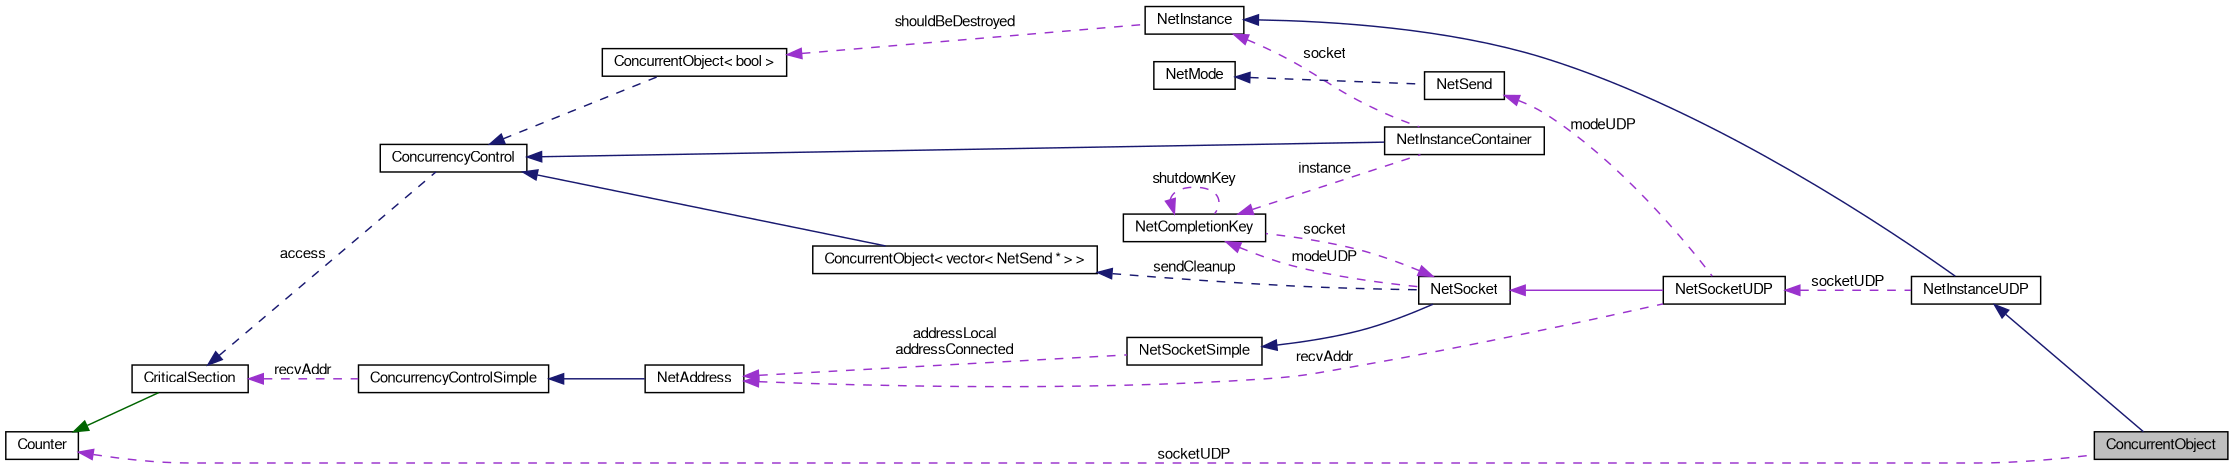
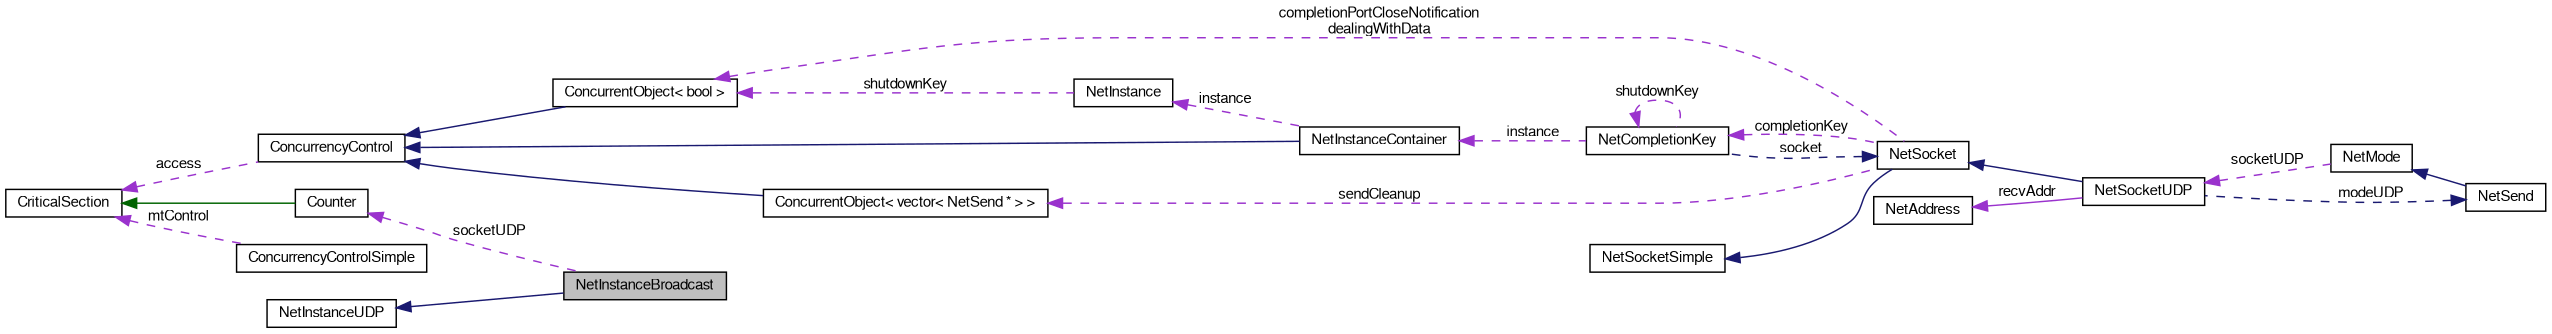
edge "NetInstance" -> "ConcurrentObject< bool >": label "shouldBeDestroyed" -> "shutdownKey"
edge "NetSocket" -> "ConcurrentObject< bool >": added, label "completionPortCloseNotification dealingWithData"
edge "NetInstanceContainer" -> "NetInstance": label "socket" -> "instance"
edge "NetSend" -> "NetMode": style dashed -> solid
edge "NetInstanceUDP" -> "NetInstance": removed
edge "ConcurrentObject< bool >" -> "ConcurrencyControl": style dashed -> solid
edge "NetSocketUDP" -> "NetSend": color darkorchid3 -> midnightblue
edge "NetInstanceContainer" -> "NetCompletionKey": reversed
edge "NetCompletionKey" -> "NetSocket": color darkorchid3 -> midnightblue
edge "NetSocket" -> "NetCompletionKey": label "modeUDP" -> "completionKey"
edge "ConcurrencyControl" -> "CriticalSection": color midnightblue -> darkorchid3
edge "NetSocket" -> "ConcurrentObject< vector< NetSend * > >": color midnightblue -> darkorchid3
edge "NetSocketUDP" -> "NetSocket": color darkorchid3 -> midnightblue
edge "NetInstanceUDP" -> "NetSocketUDP": now "NetMode" -> "NetSocketUDP"
edge "NetSocketSimple" -> "NetAddress": removed, label "addressLocal addressConnected"
edge "ConcurrencyControlSimple" -> "CriticalSection": label "recvAddr" -> "mtControl"
edge "NetAddress" -> "ConcurrencyControlSimple": removed
edge "NetSocketUDP" -> "NetAddress": style dashed -> solid
edge "CriticalSection" -> "Counter": reversed
node "ConcurrentObject": label "ConcurrentObject" -> "NetInstanceBroadcast"
